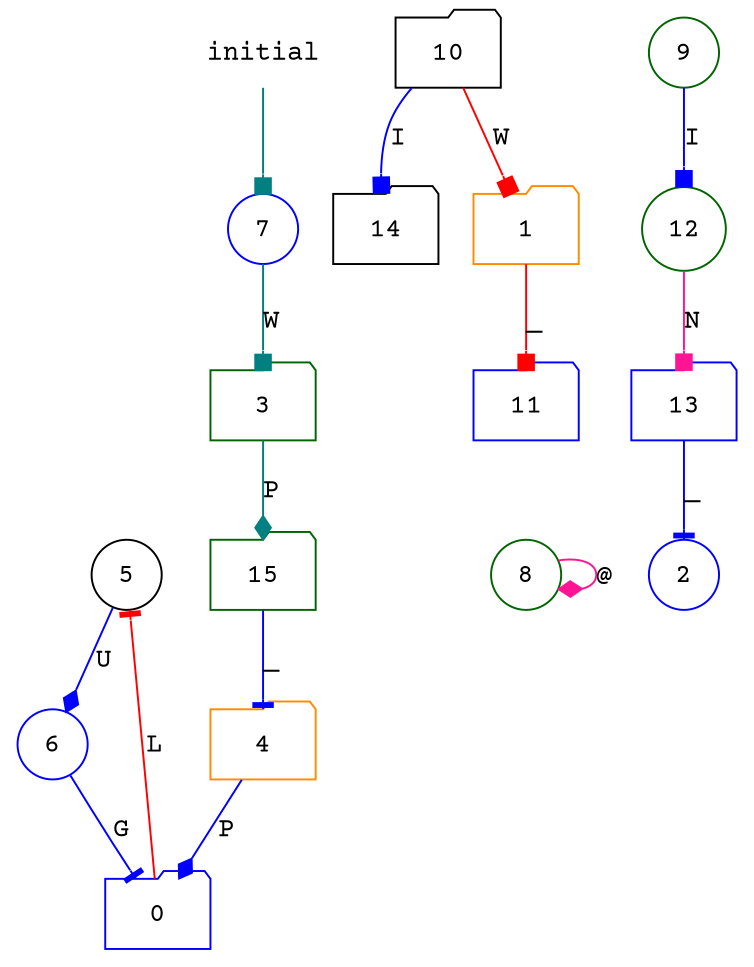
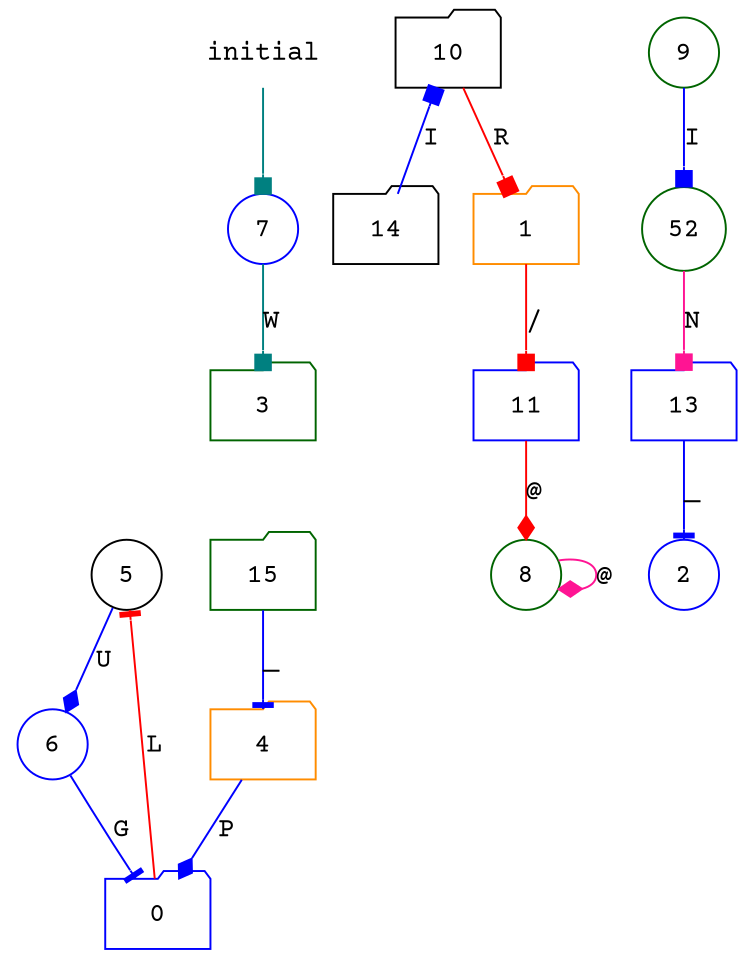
edge "10" -> "14": reversed
edge "10" -> "1": label "W" -> "R"
node "12": label "12" -> "52"
edge "1" -> "11": label "_" -> "/"
edge "3" -> "15": removed, label "P"
edge "11" -> "8": added, label "@"
